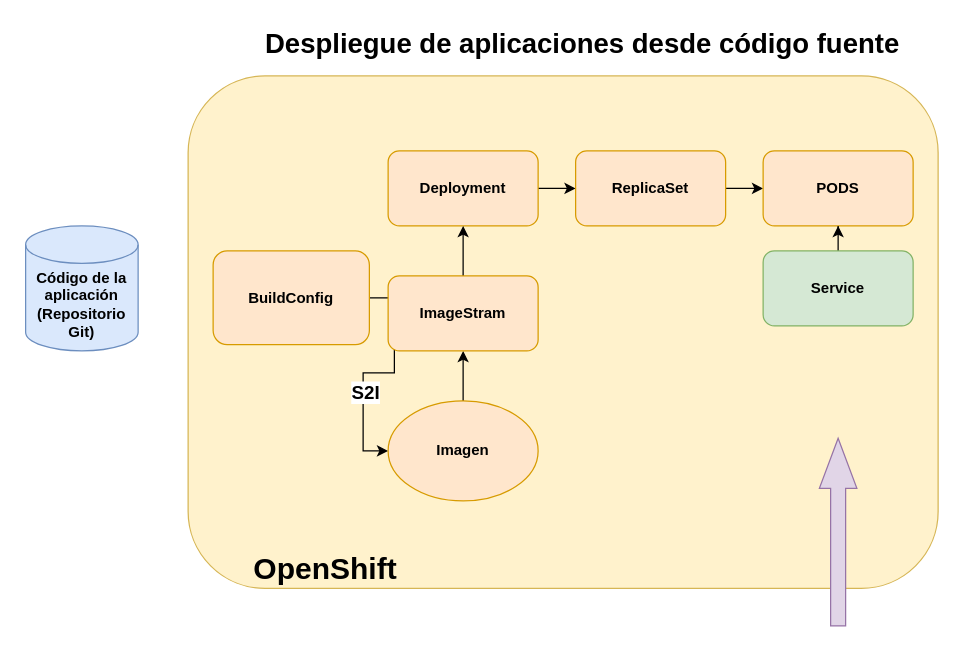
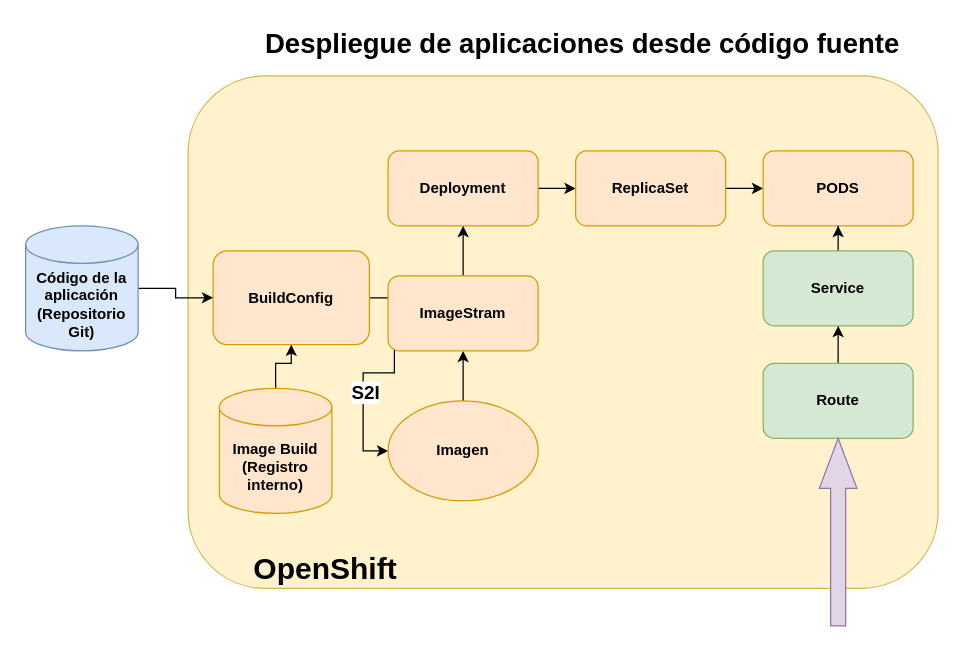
edge "Código de la aplicación (Repositorio Git)" -> "BuildConfig": added
edge "Route" -> "Service": added
edge "Image Build (Registro interno)" -> "BuildConfig": added
node "Route": added
node "Image Build (Registro interno)": added
